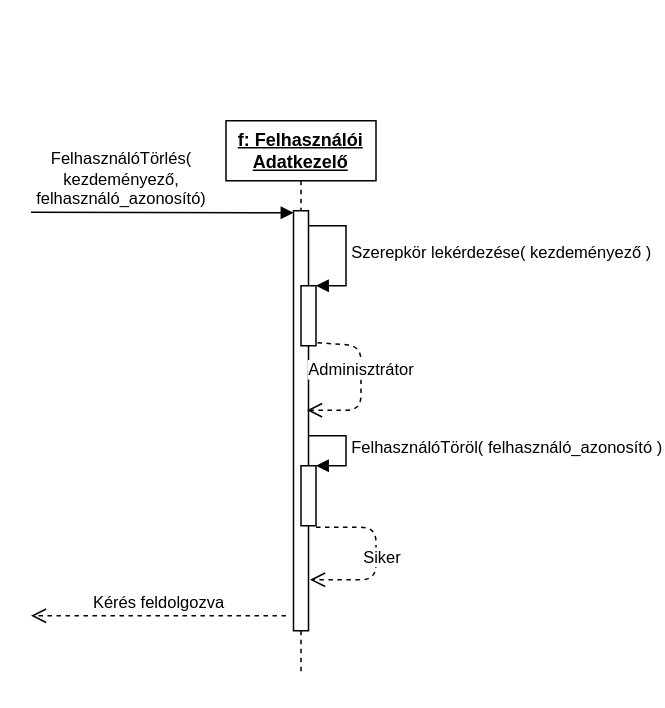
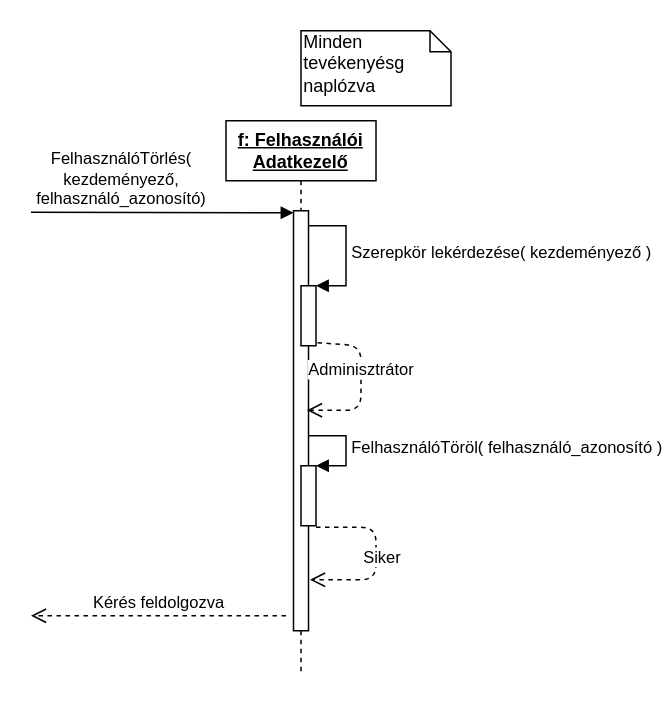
node "Minden tevékenyésg naplózva": added
